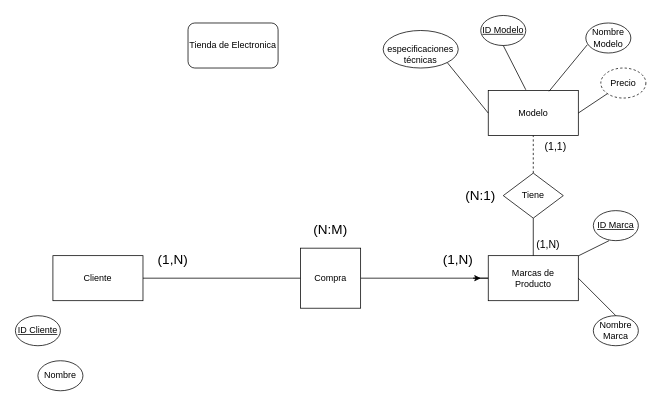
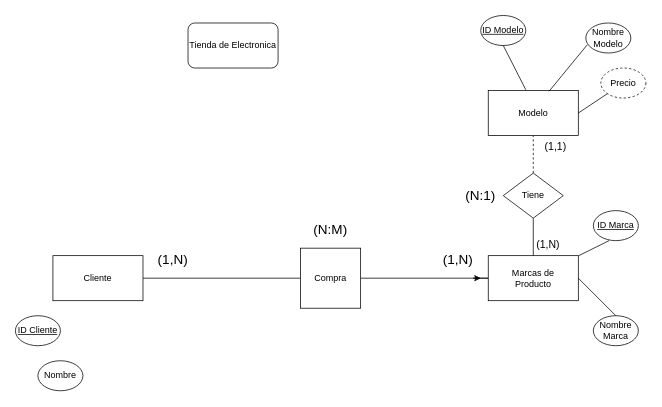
node "especificaciones técnicas": removed
edge "especificaciones técnicas" -- "Modelo": removed
